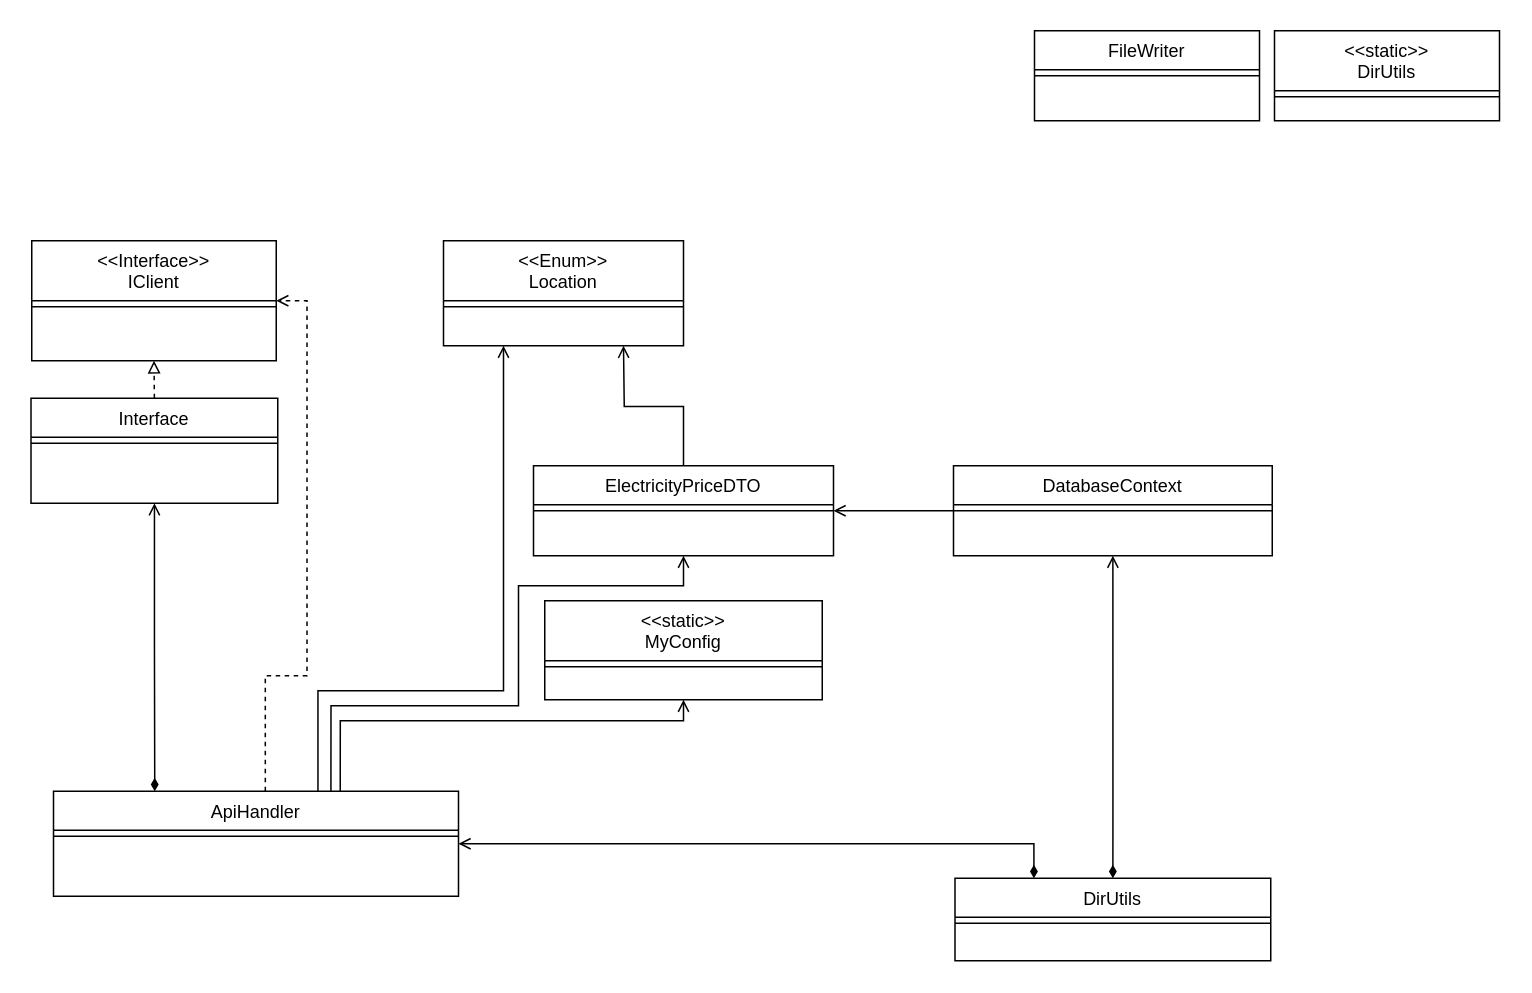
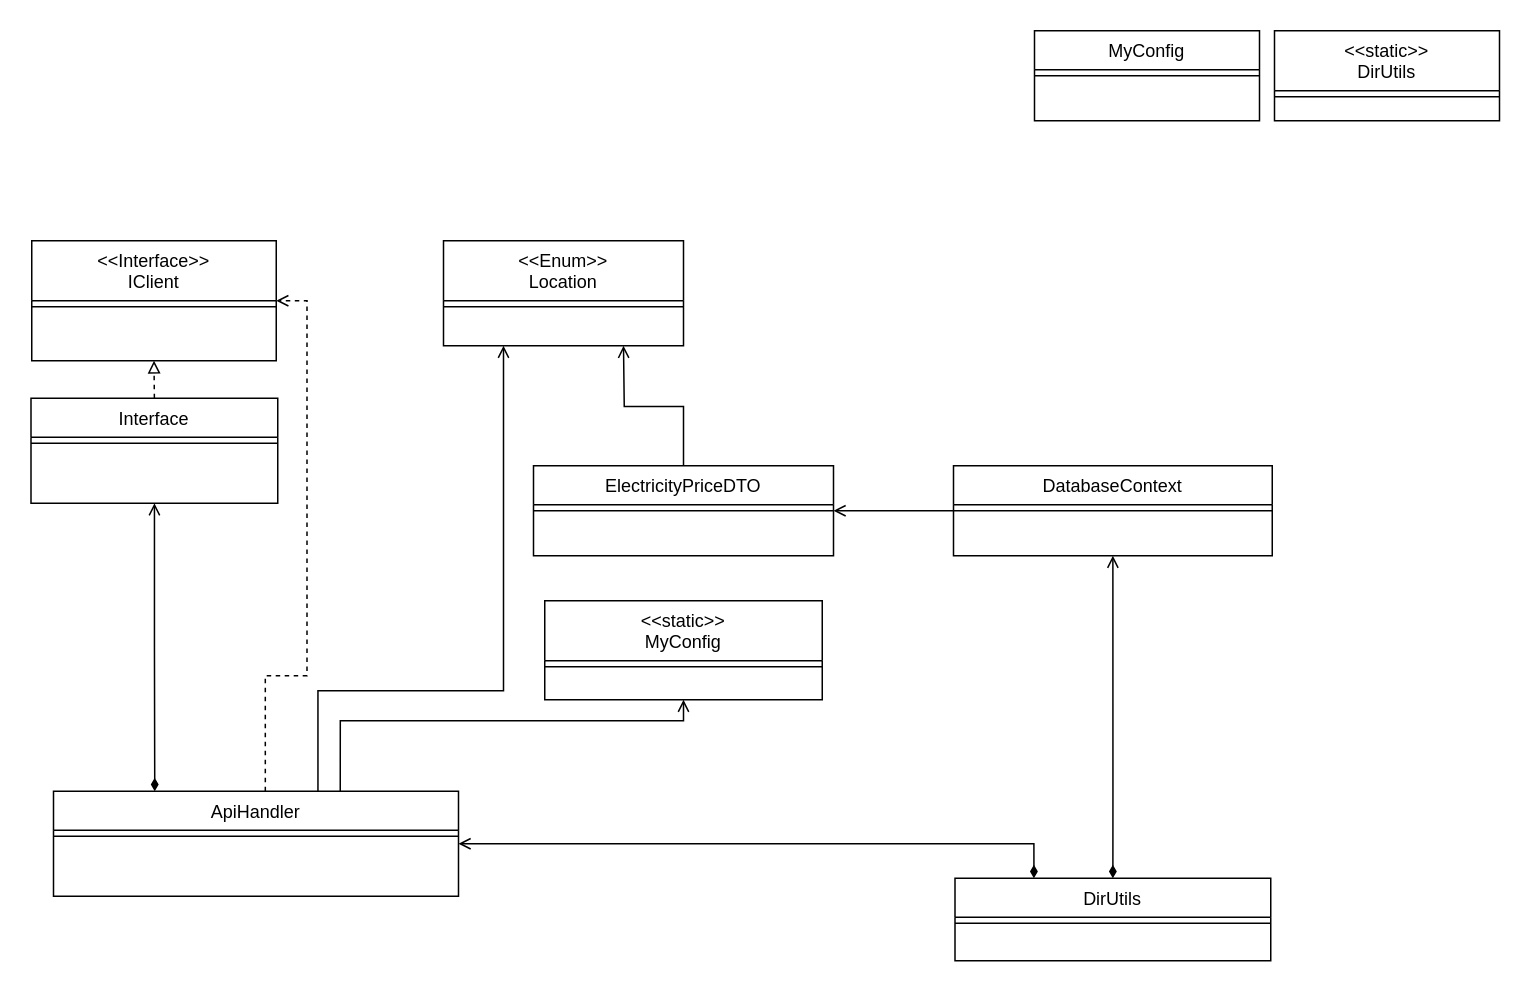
node "FileWriter": label "FileWriter" -> "MyConfig"
edge "ApiHandler" -> "ElectricityPriceDTO": removed
